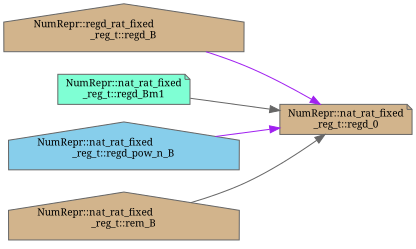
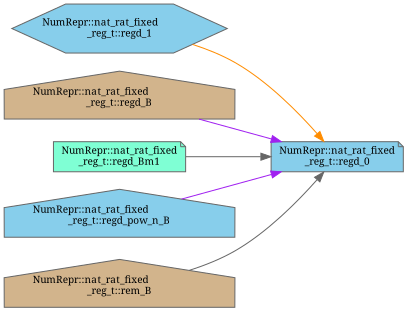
node "NumRepr::nat_rat_fixed _reg_t::regd_1": added
node "NumRepr::regd_rat_fixed _reg_t::regd_B": label "NumRepr::regd_rat_fixed _reg_t::regd_B" -> "NumRepr::nat_rat_fixed _reg_t::regd_B"
node "NumRepr::nat_rat_fixed _reg_t::regd_0": fillcolor tan -> skyblue
